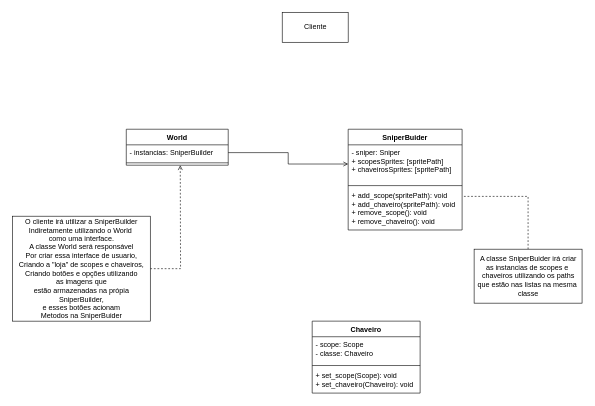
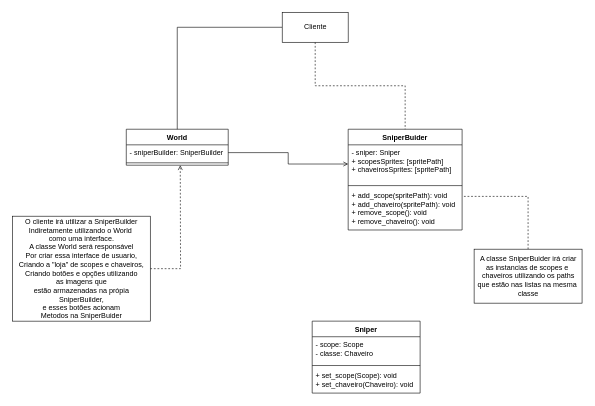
edge "Cliente" -- "World": added
edge "Cliente" -- "SniperBuider": added
node "- instancias: SniperBuilder": label "- instancias: SniperBuilder" -> "- sniperBuilder: SniperBuilder"
node "Chaveiro": label "Chaveiro" -> "Sniper"
